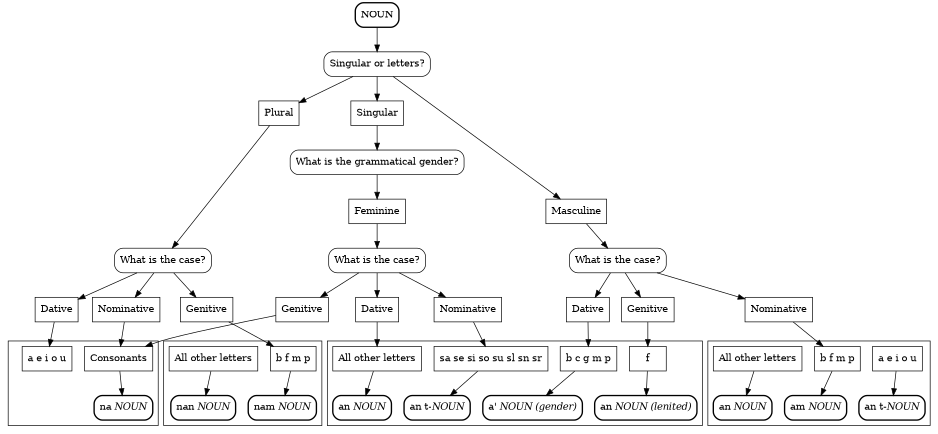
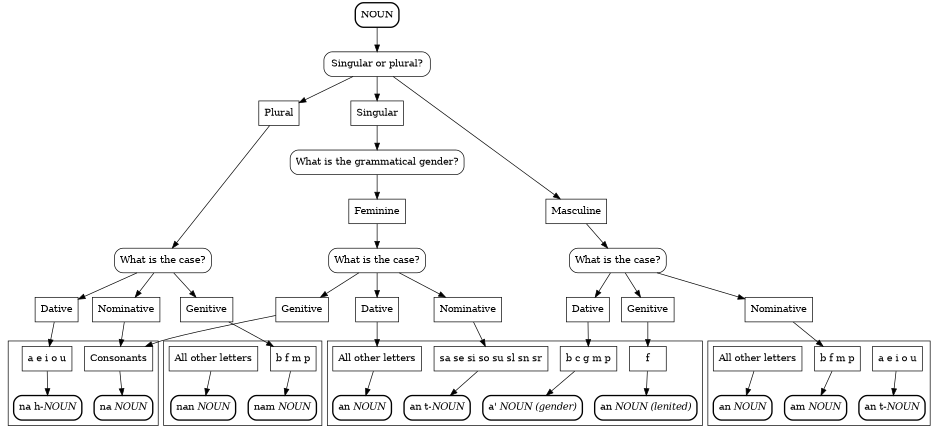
node "Singular or letters?": label "Singular or letters?" -> "Singular or plural?"
node "na h-": added
